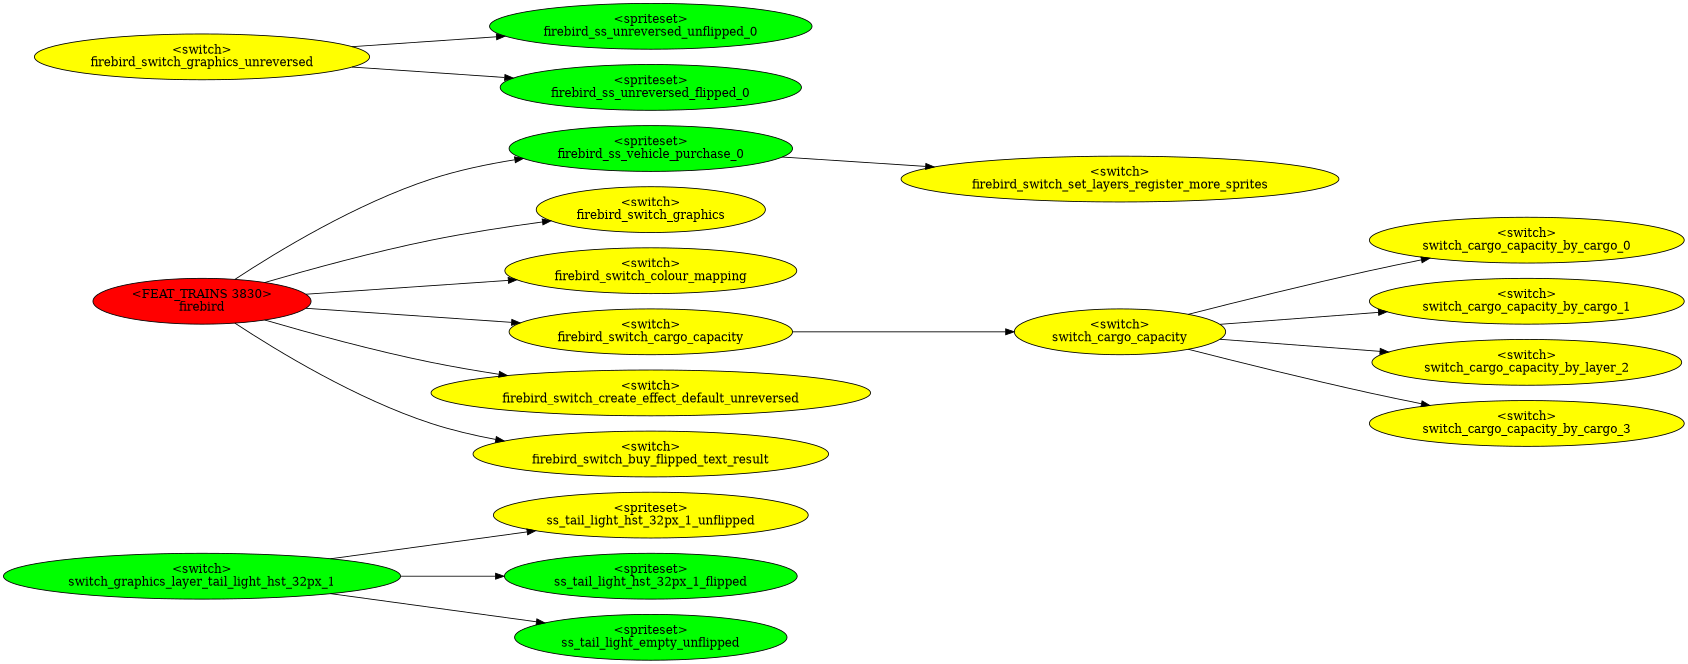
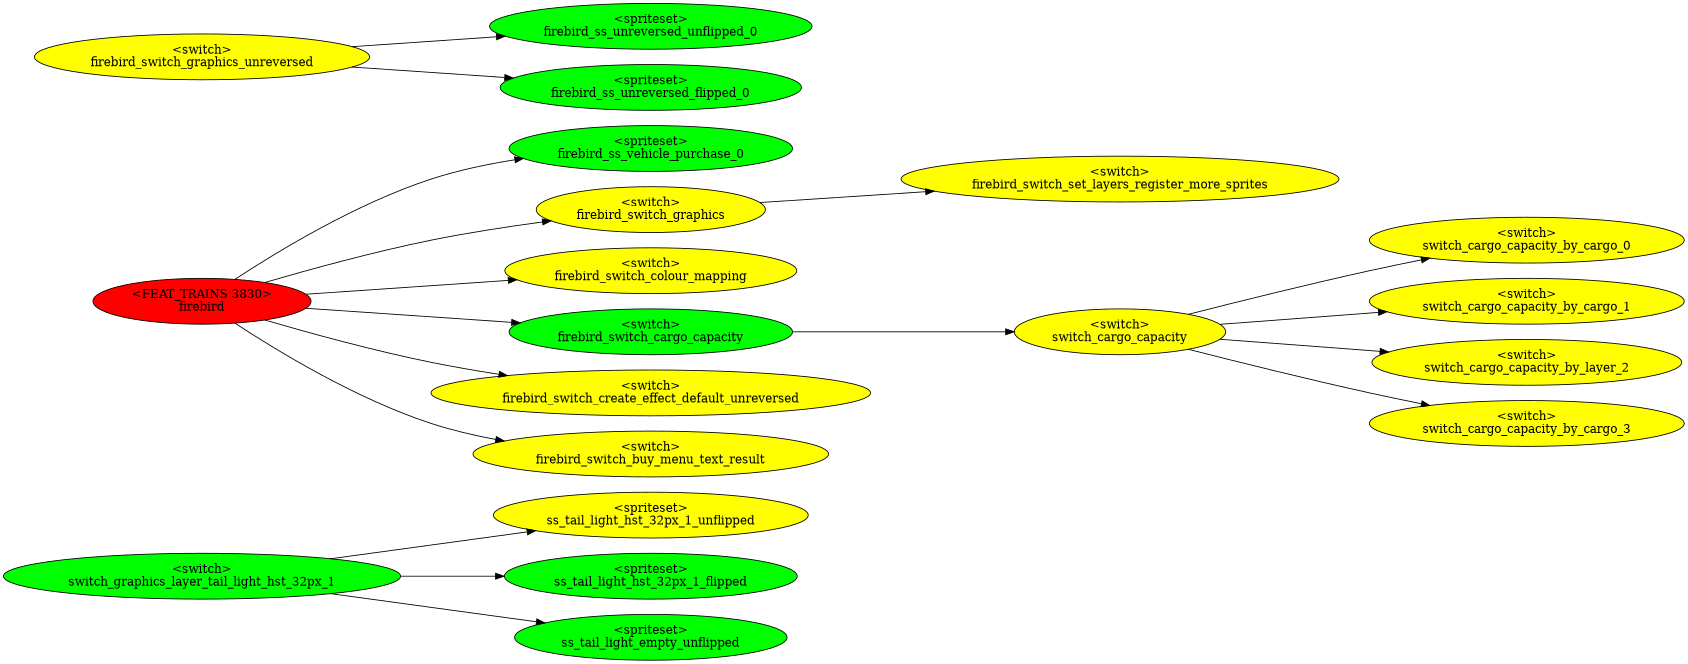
edge "<spriteset> firebird_ss_vehicle_purchase_0" -> "<switch> firebird_switch_set_layers_register_more_sprites": now "<switch> firebird_switch_graphics" -> "<switch> firebird_switch_set_layers_register_more_sprites"
node "<switch> firebird_switch_cargo_capacity": fillcolor yellow -> green
node "<switch> firebird_switch_buy_flipped_text_result": label "<switch> firebird_switch_buy_flipped_text_result" -> "<switch> firebird_switch_buy_menu_text_result"
